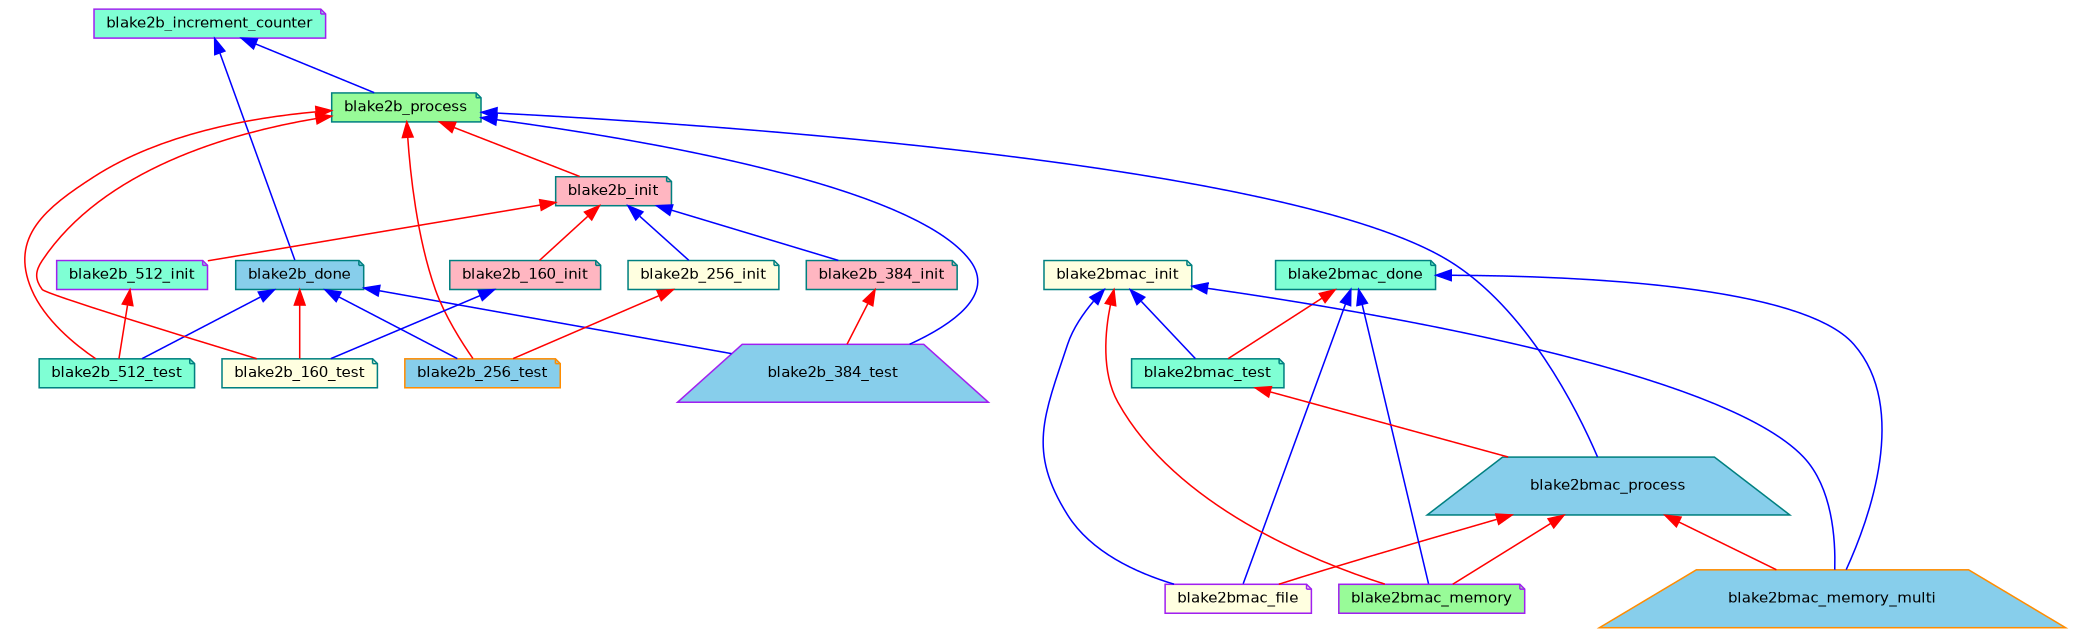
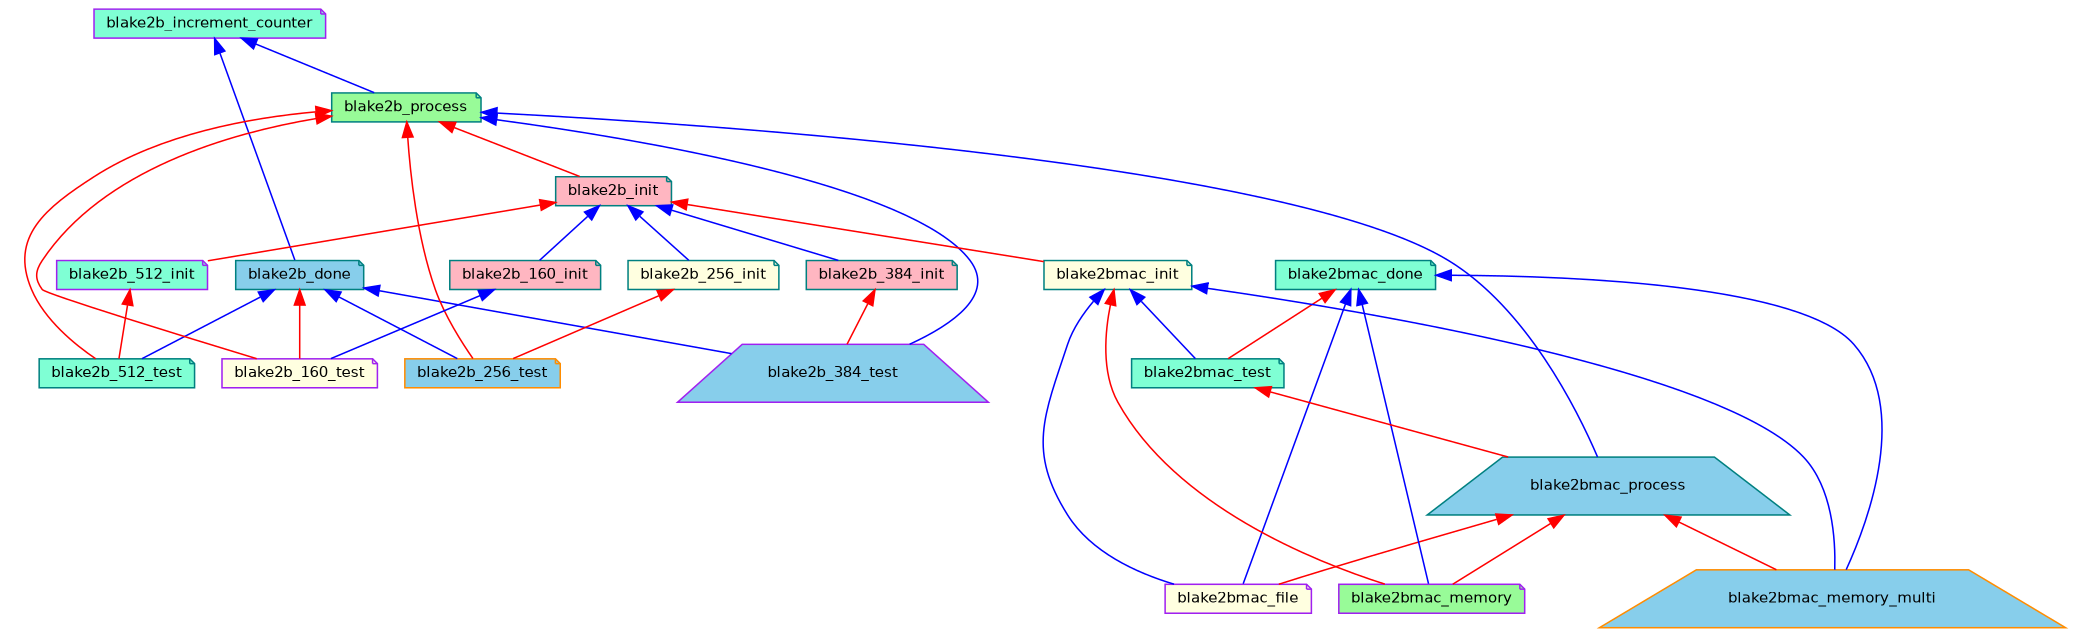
edge "blake2bmac_init" -> "blake2b_init": added
edge "blake2b_160_init" -> "blake2b_init": color red -> blue
node "blake2b_160_test": color teal -> purple
